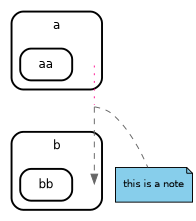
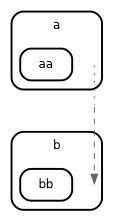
node "this is a note": removed
